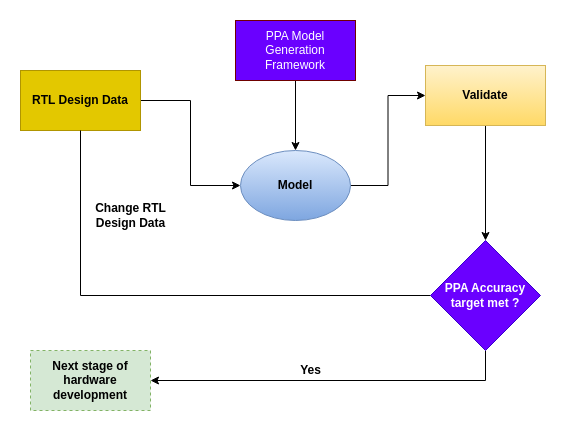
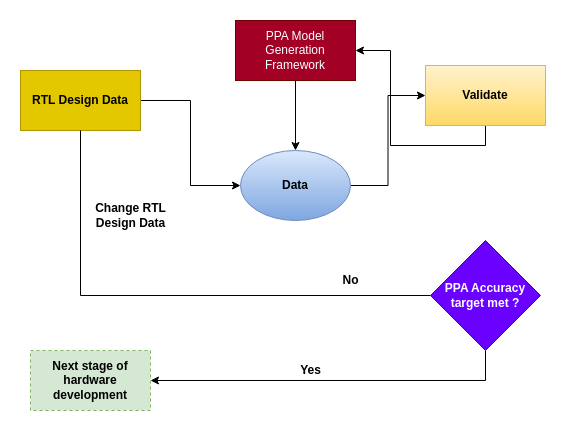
node "PPA Model Generation Framework": fillcolor #6a00ff -> #a20025
node "Model": label "Model" -> "Data"
edge "Validate" -> "PPA Accuracy target met ?": now "Validate" -> "PPA Model Generation Framework"
node "No": added
